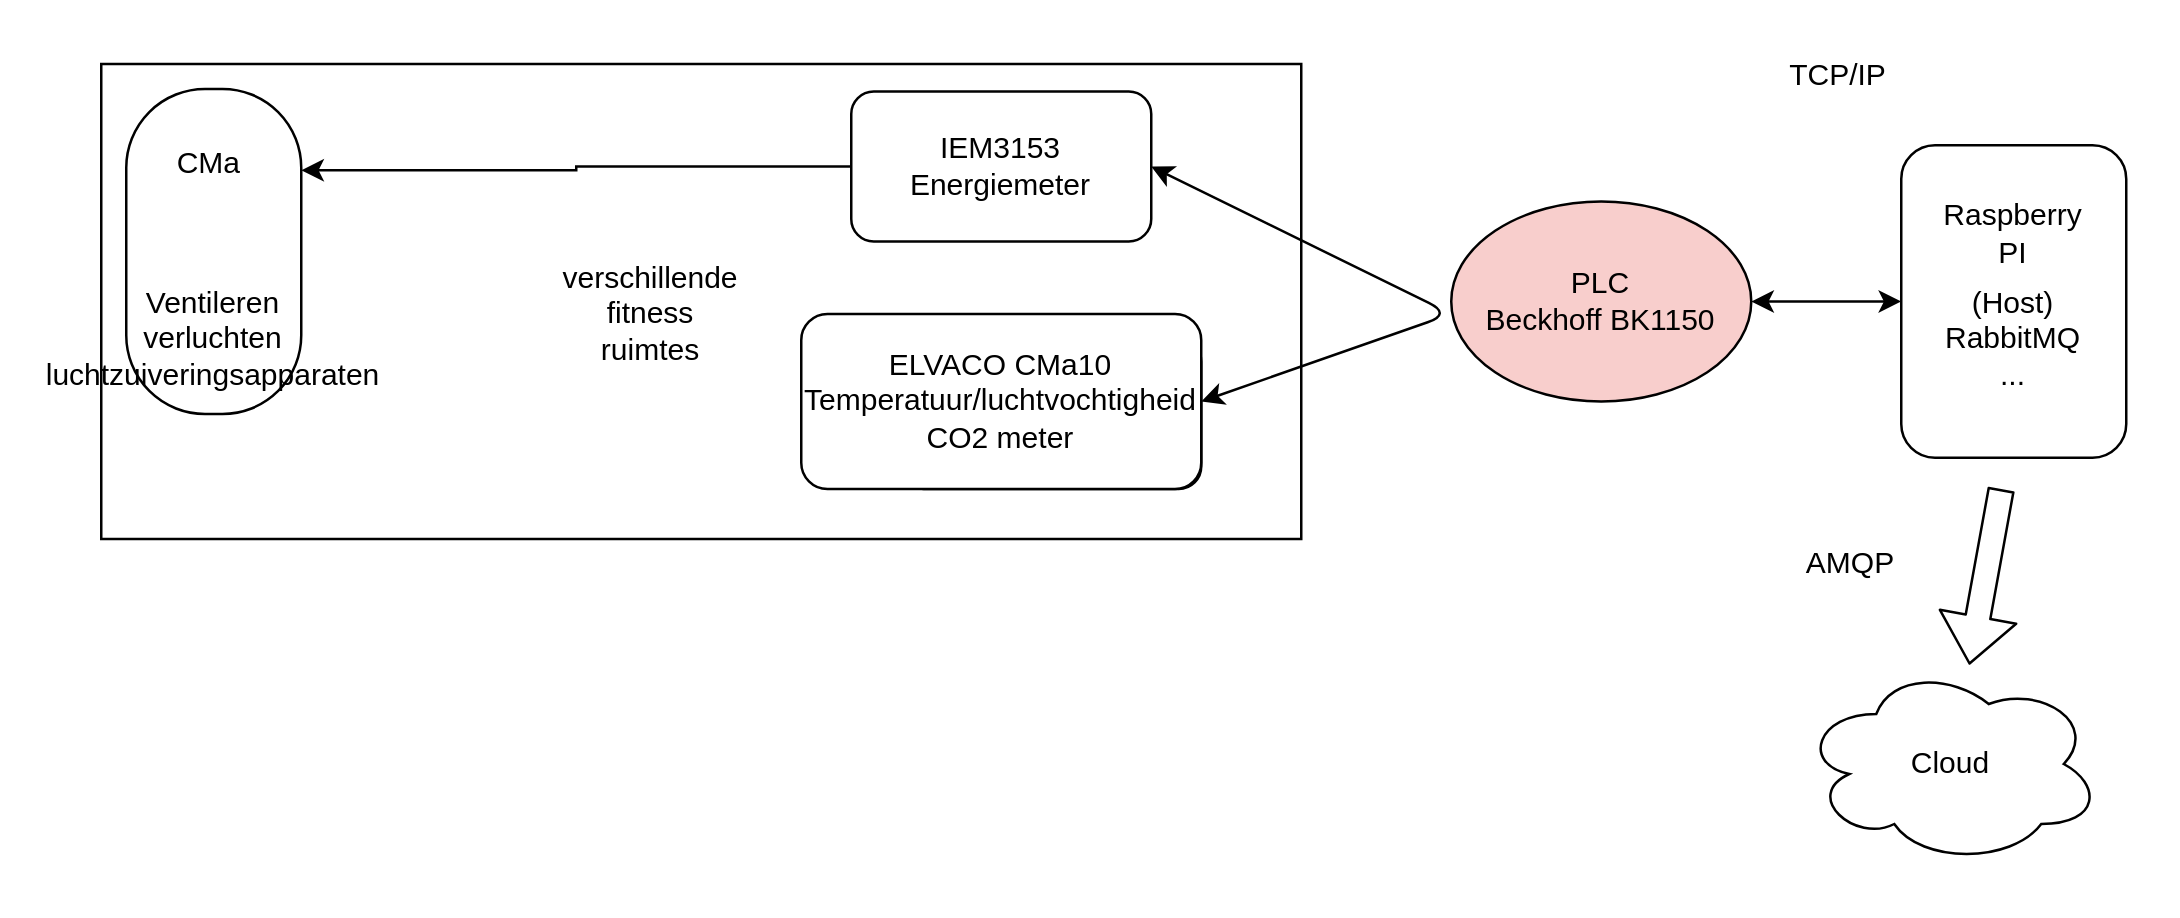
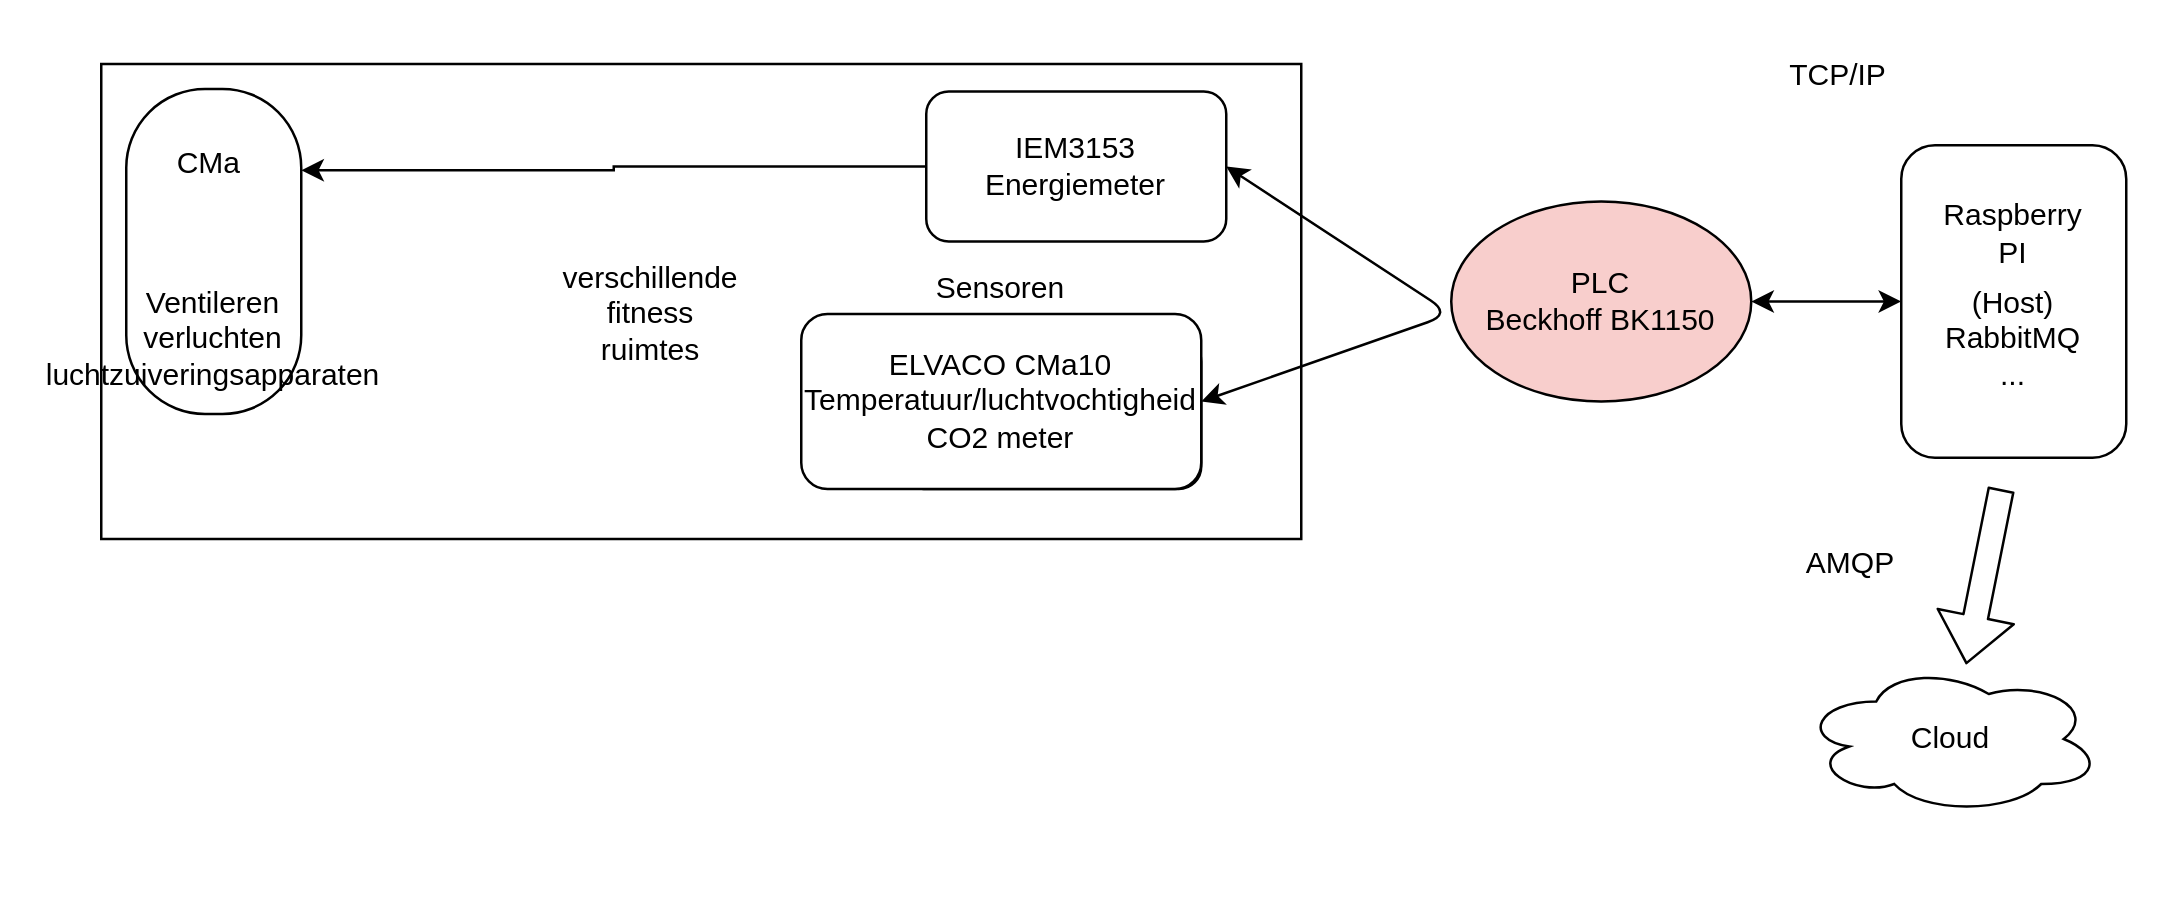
node "IEM3153 Energiemeter": moved (1001, 166) -> (1076, 166)
node "Sensoren": added
node "Cloud": size 300x200 -> 300x150
